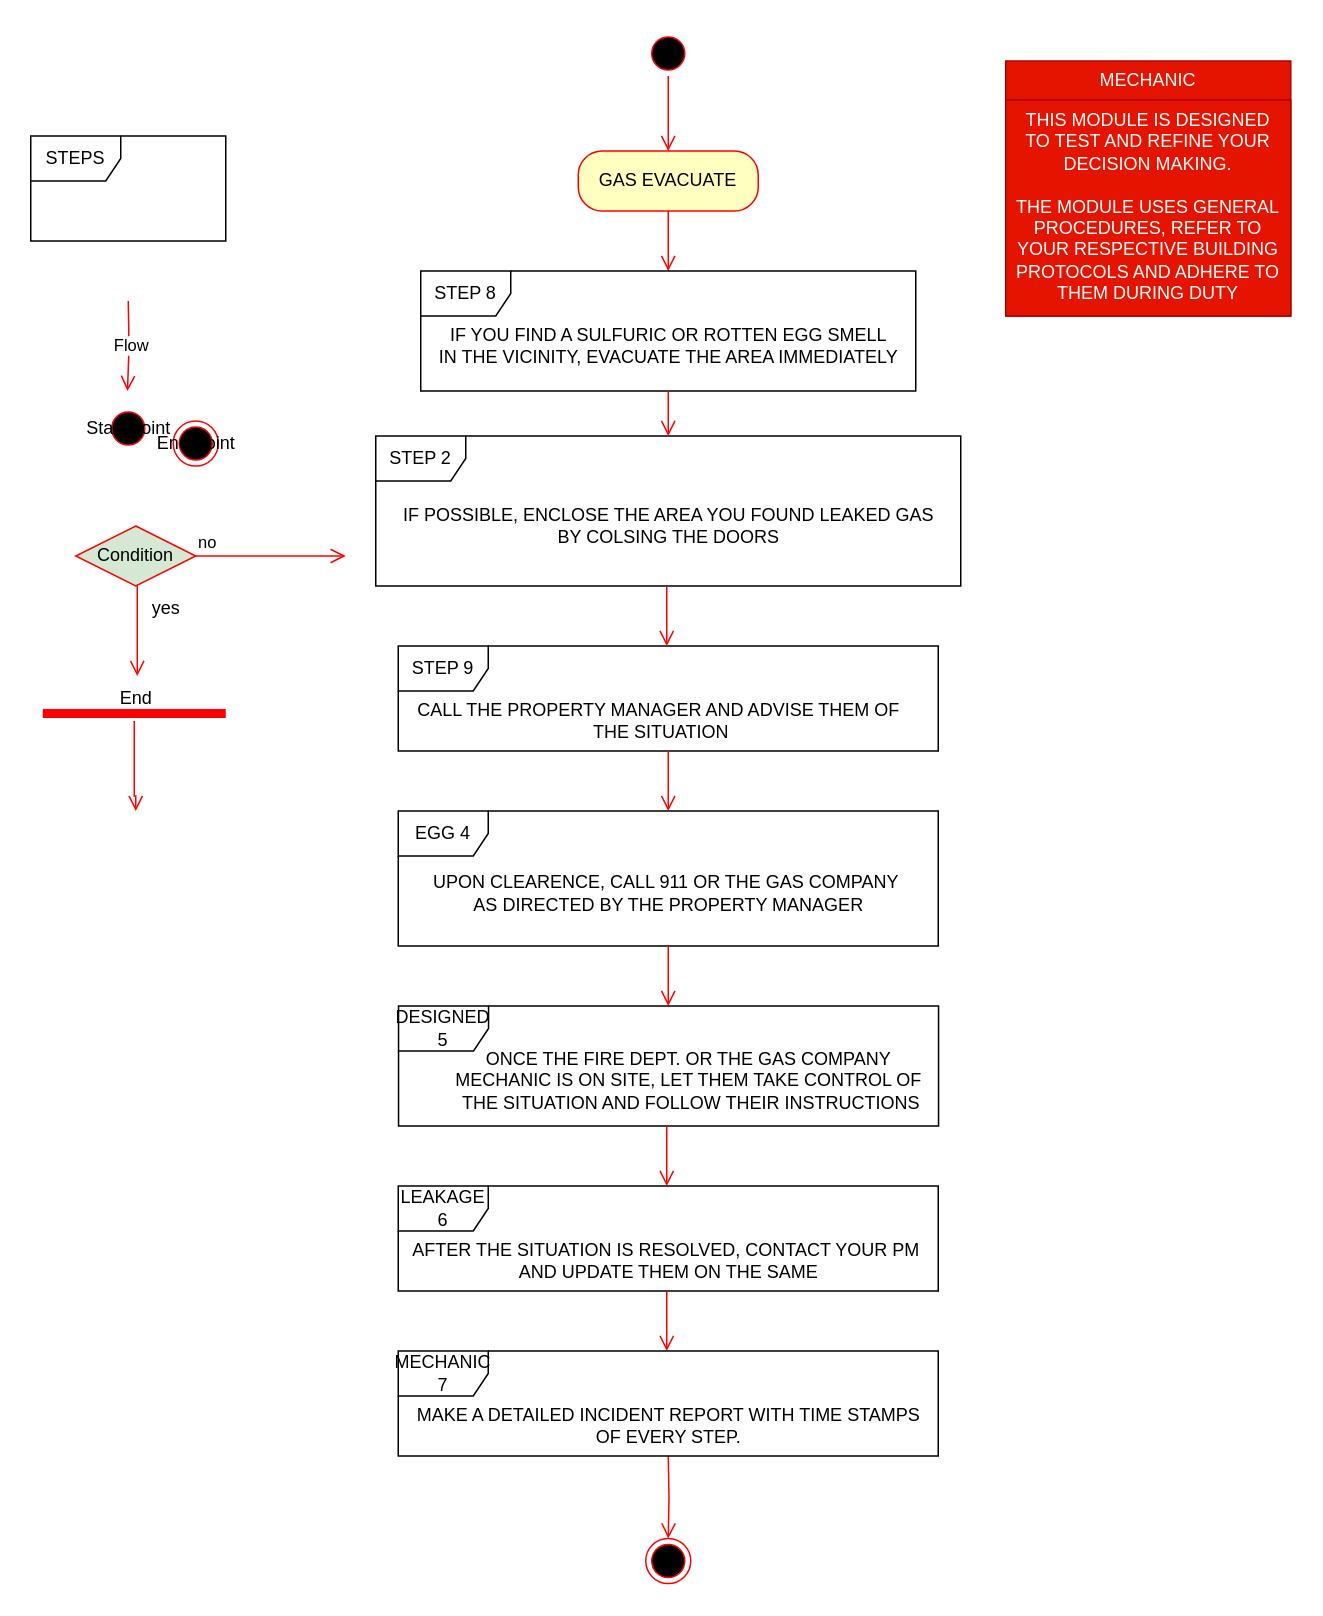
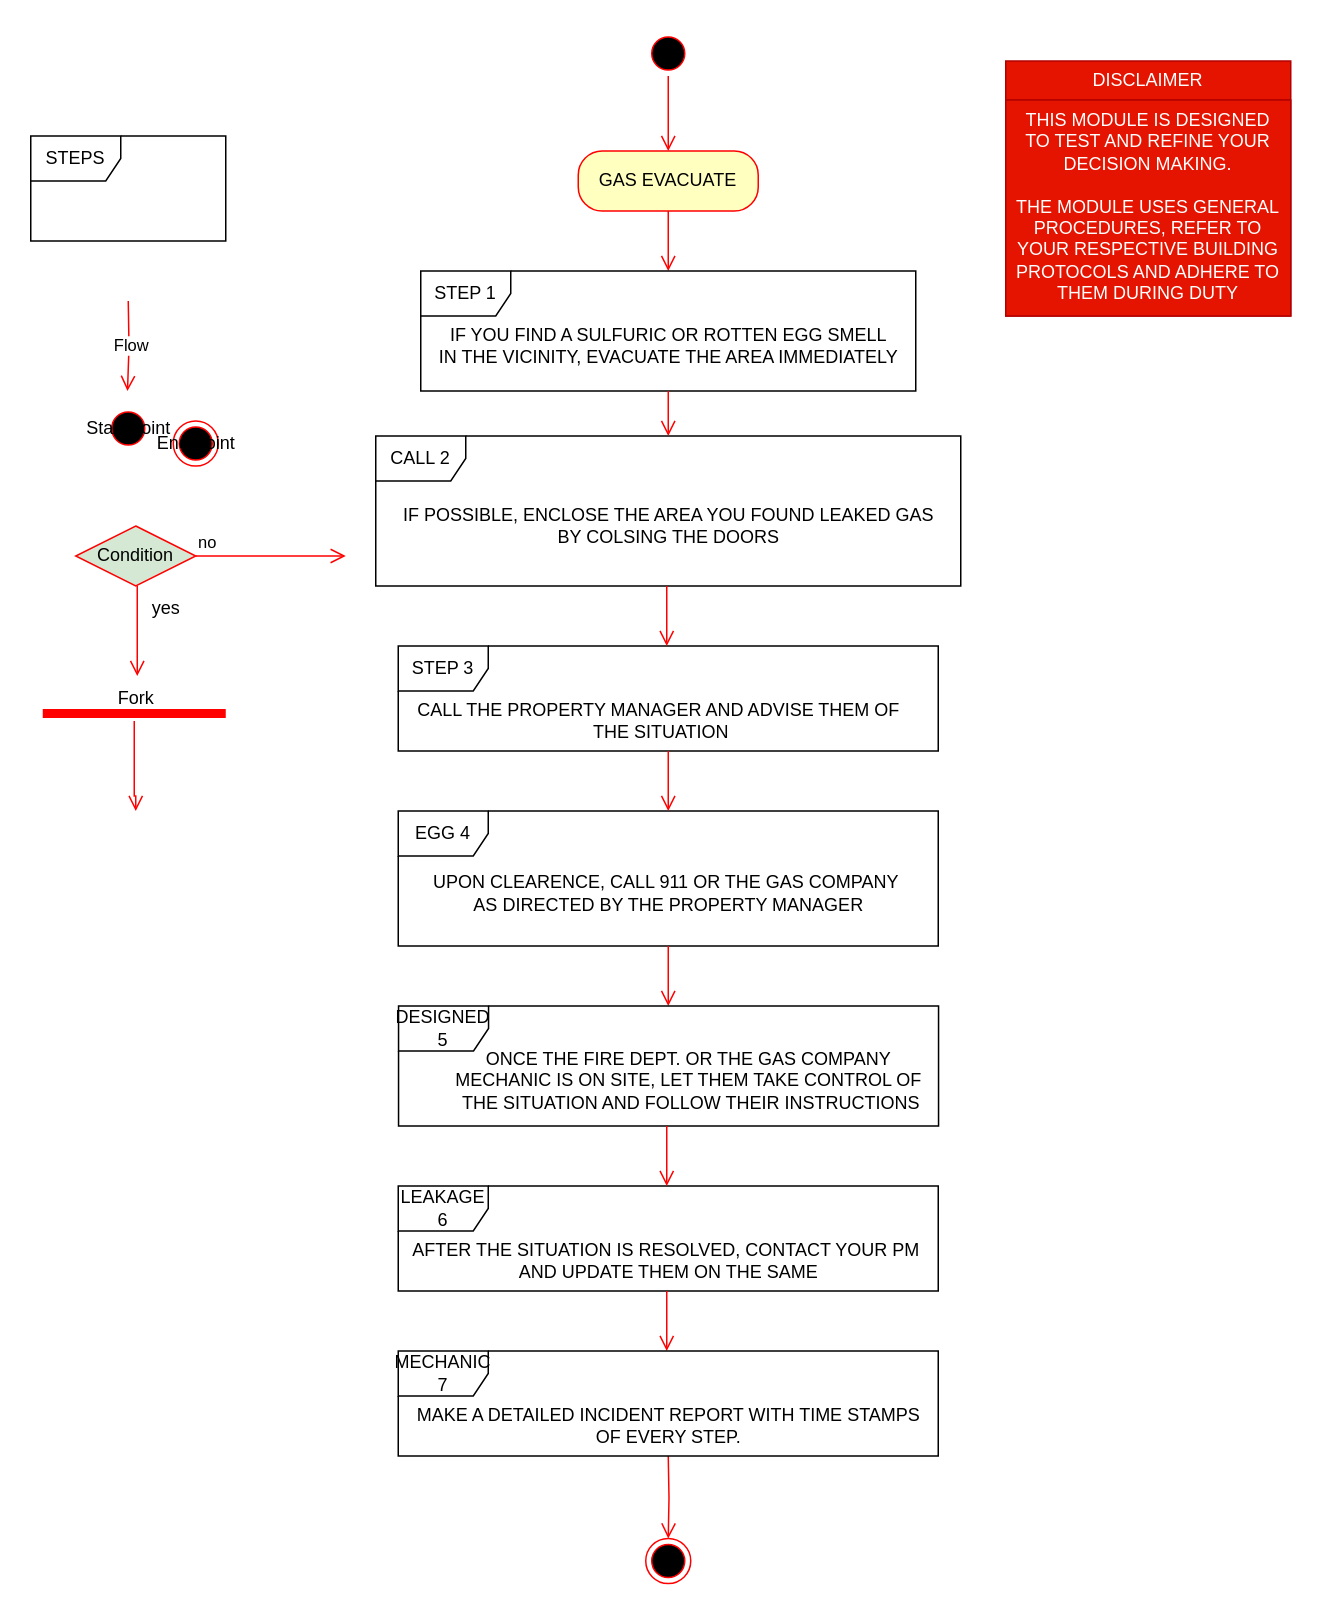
node "MECHANIC": label "MECHANIC" -> "DISCLAIMER"
node "STEP 8": label "STEP 8" -> "STEP 1"
node "STEP 2": label "STEP 2" -> "CALL 2"
node "STEP 9": label "STEP 9" -> "STEP 3"
node "End": label "End" -> "Fork"
